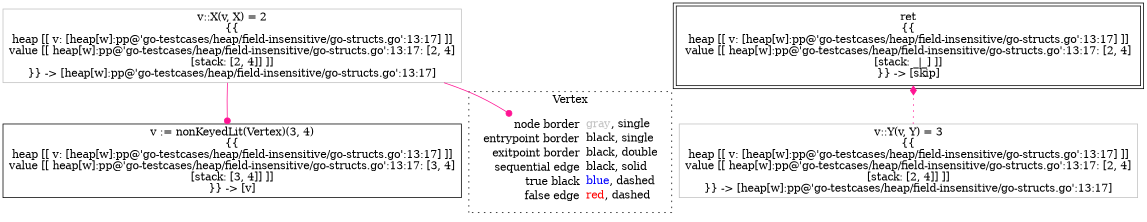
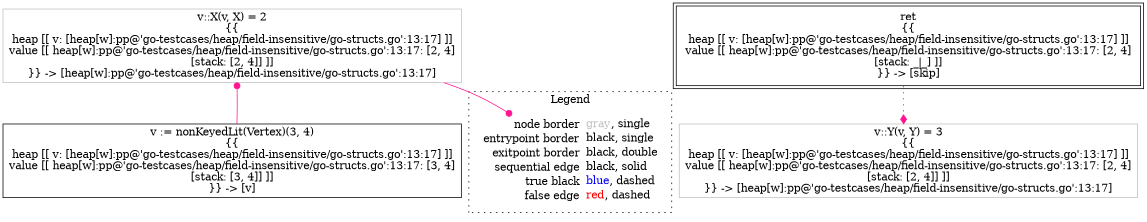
edge "v::X(v, X) = 2" -> "v := nonKeyedLit(Vertex)(3, 4)": reversed
cluster "Vertex": label "Vertex" -> "Legend"
edge "v::Y(v, Y) = 3" -> "ret": reversed
